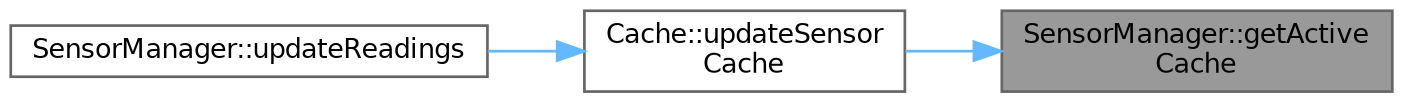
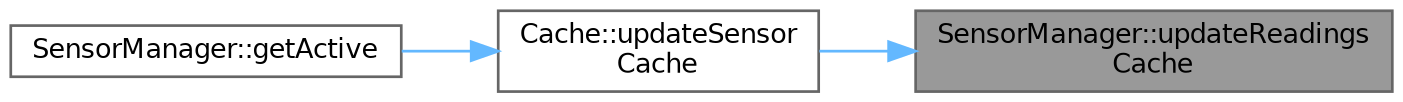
node "SensorManager::updateReadings": label "SensorManager::updateReadings" -> "SensorManager::getActive"
node "SensorManager::getActive Cache": label "SensorManager::getActive Cache" -> "SensorManager::updateReadings Cache"
